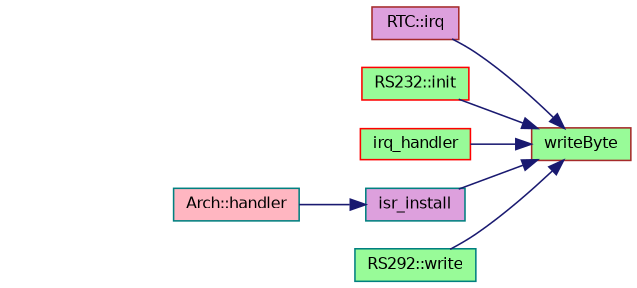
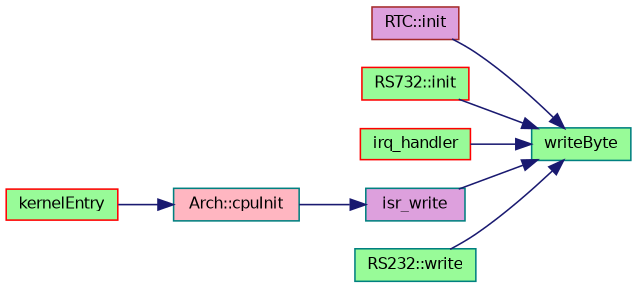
node "RTC::irq": label "RTC::irq" -> "RTC::init"
node "RS232::init": label "RS232::init" -> "RS732::init"
node "writeByte": color brown -> teal
node "kernelEntry": added
node "Arch::handler": label "Arch::handler" -> "Arch::cpuInit"
node "isr_install": label "isr_install" -> "isr_write"
node "RS292::write": label "RS292::write" -> "RS232::write"
